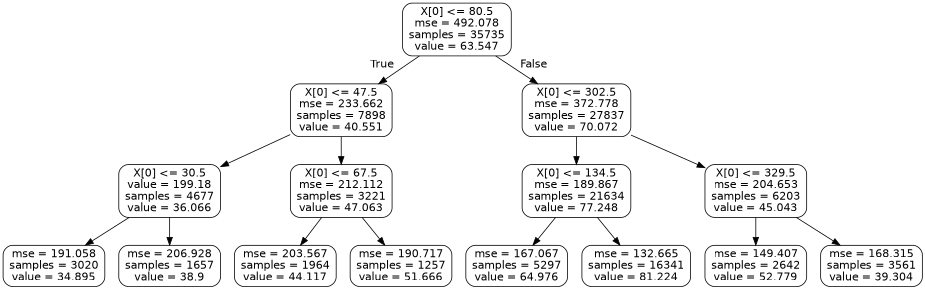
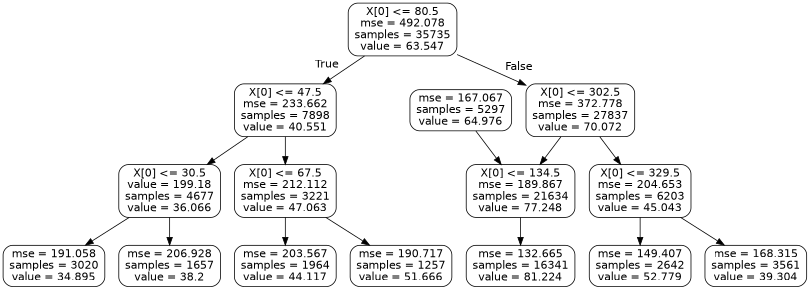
edge "X[0] <= 134.5 mse = 189.867 samples = 21634 value = 77.248" -> "mse = 167.067 samples = 5297 value = 64.976": reversed
node "mse = 206.928 samples = 1657 value = 38.9": label "mse = 206.928 samples = 1657 value = 38.9" -> "mse = 206.928 samples = 1657 value = 38.2"
